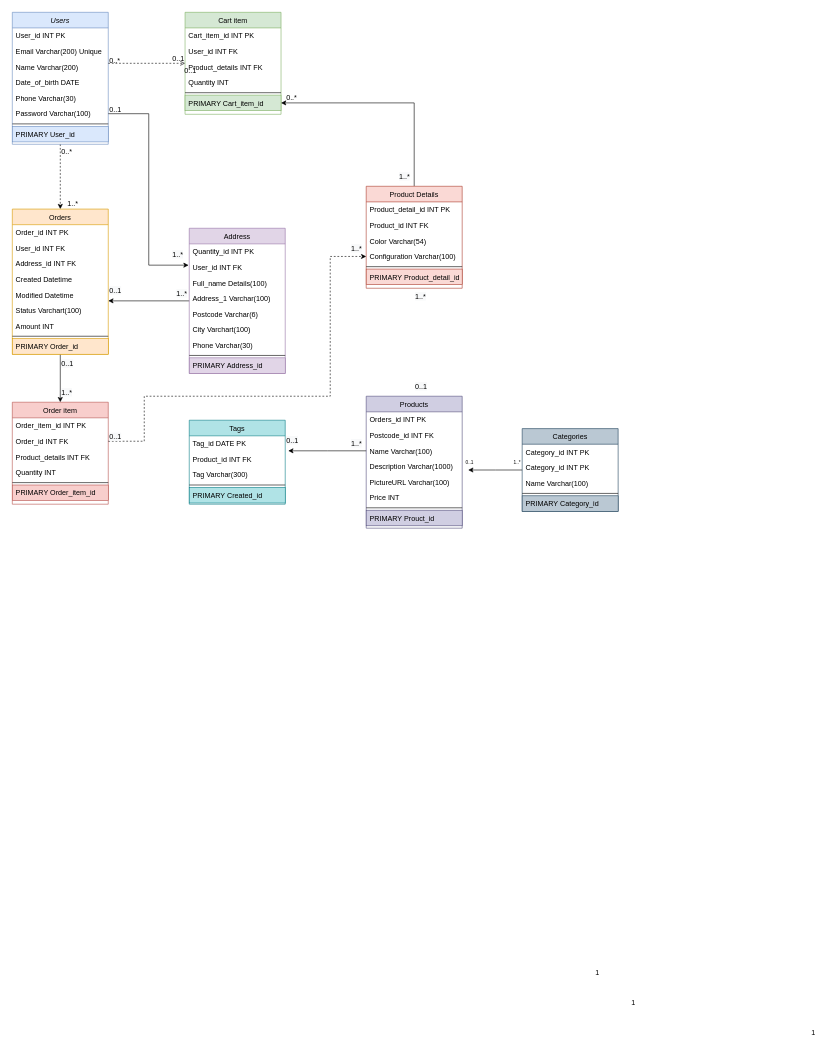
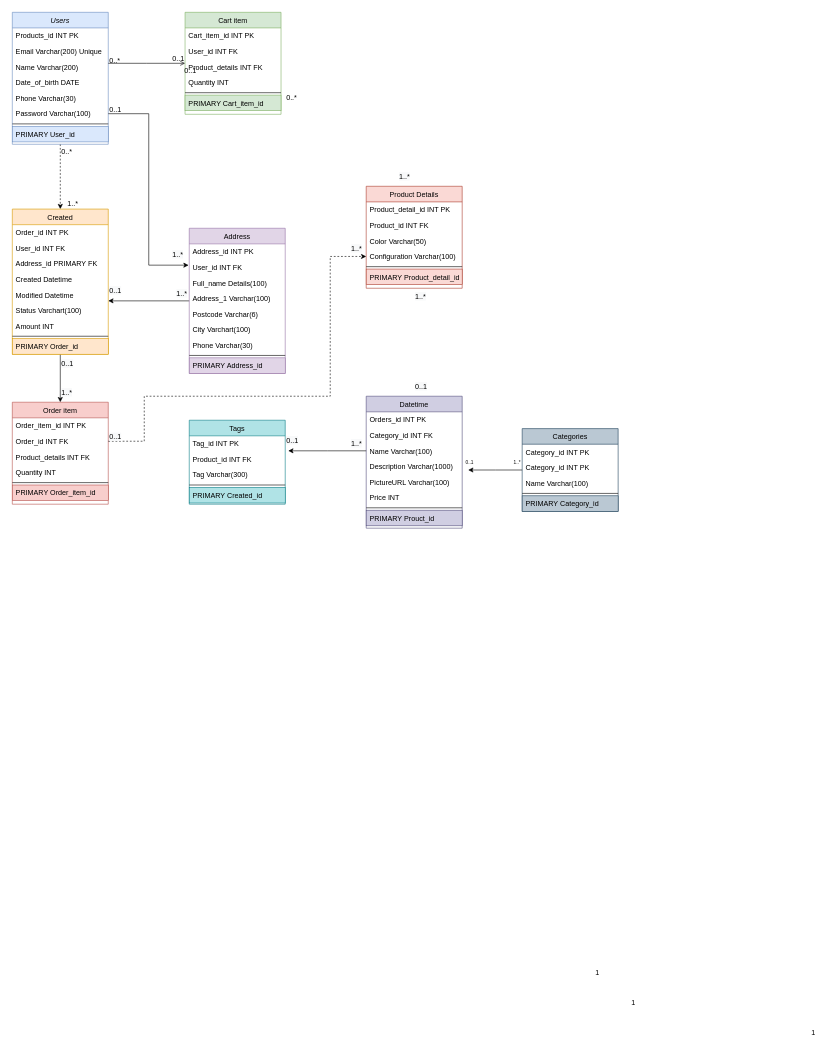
node "User_id INT PK": label "User_id INT PK" -> "Products_id INT PK"
edge "Users" -> "Cart item": style dashed -> solid
edge "Product Details" -> "PRIMARY Cart_item_id": removed
node "Orders": label "Orders" -> "Created"
node "Color Varchar(54)": label "Color Varchar(54)" -> "Color Varchar(50)"
node "Quantity_id INT PK": label "Quantity_id INT PK" -> "Address_id INT PK"
node "Address_id INT FK": label "Address_id INT FK" -> "Address_id PRIMARY FK"
node "Products": label "Products" -> "Datetime"
node "Postcode_id INT FK": label "Postcode_id INT FK" -> "Category_id INT FK"
node "Tag_id DATE PK": label "Tag_id DATE PK" -> "Tag_id INT PK"
